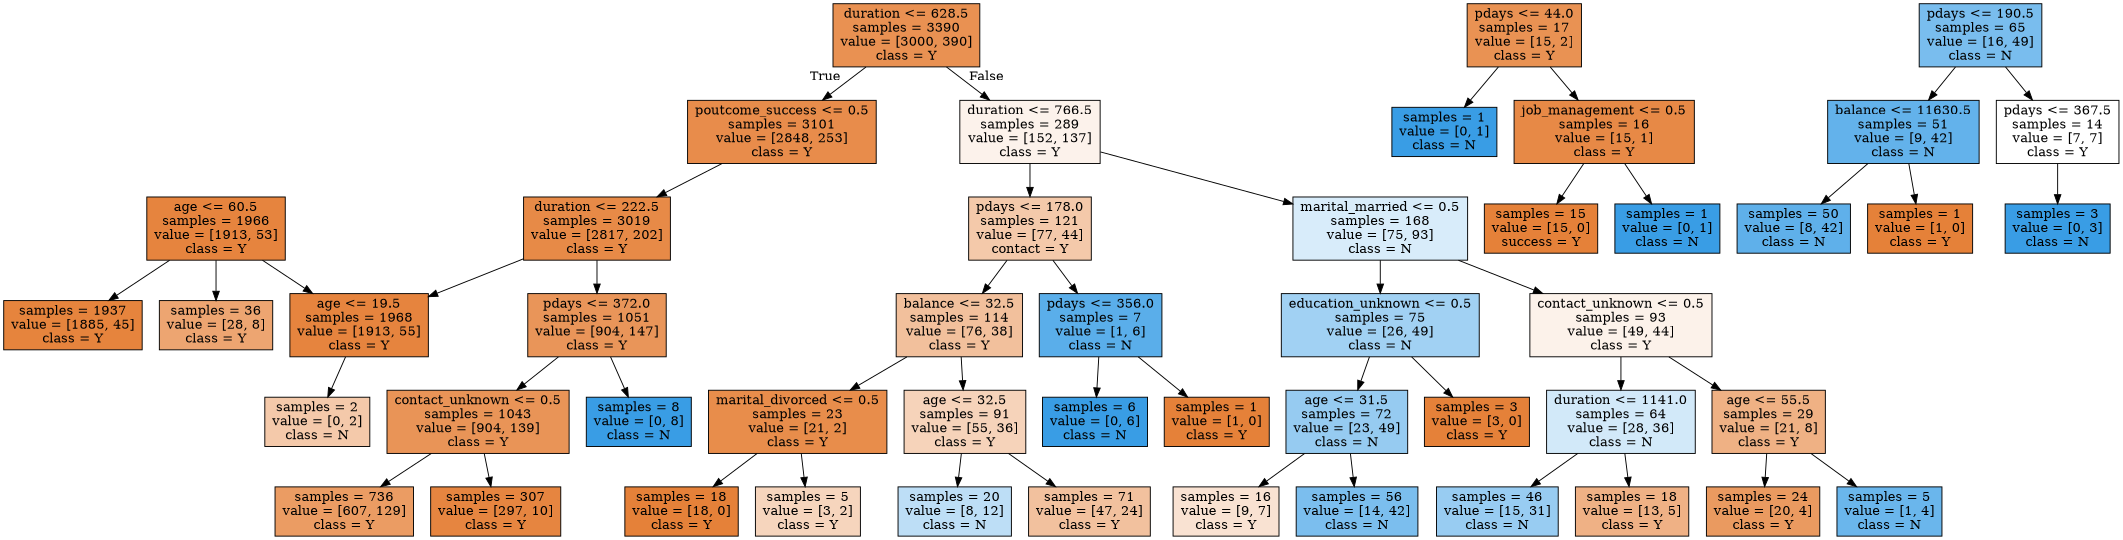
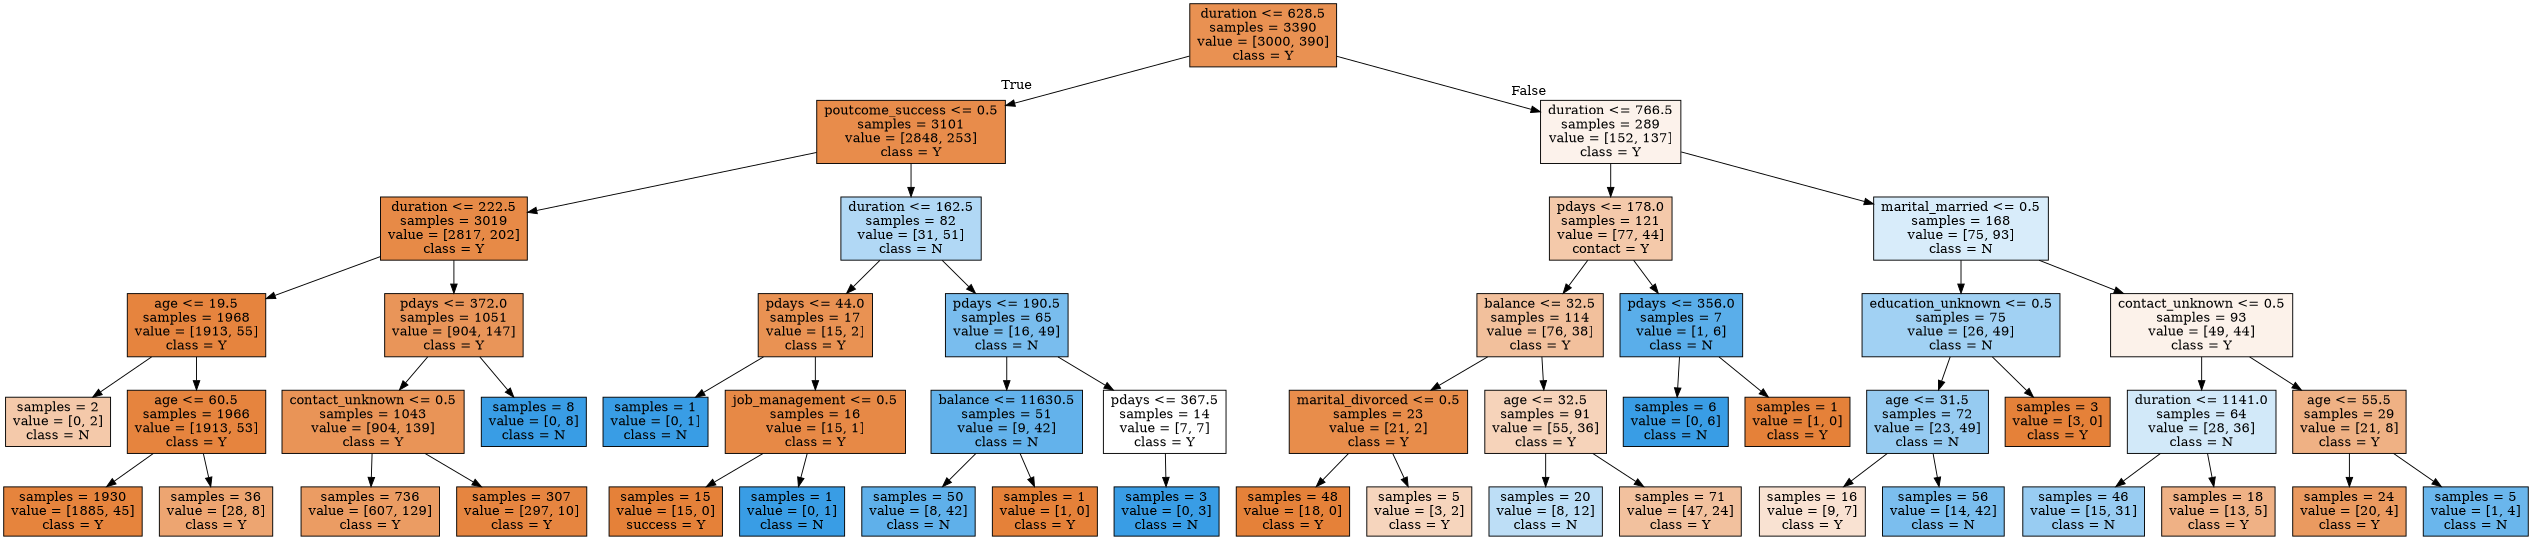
node "duration <= 162.5 samples = 82 value = [31, 51] class = N": added
edge "age <= 60.5 samples = 1966 value = [1913, 53] class = Y" -> "age <= 19.5 samples = 1968 value = [1913, 55] class = Y": reversed
node "samples = 1937 value = [1885, 45] class = Y": label "samples = 1937 value = [1885, 45] class = Y" -> "samples = 1930 value = [1885, 45] class = Y"
node "samples = 18 value = [18, 0] class = Y": label "samples = 18 value = [18, 0] class = Y" -> "samples = 48 value = [18, 0] class = Y"
